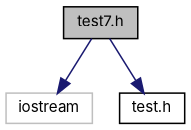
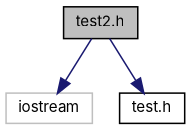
node "test7.h": label "test7.h" -> "test2.h"
